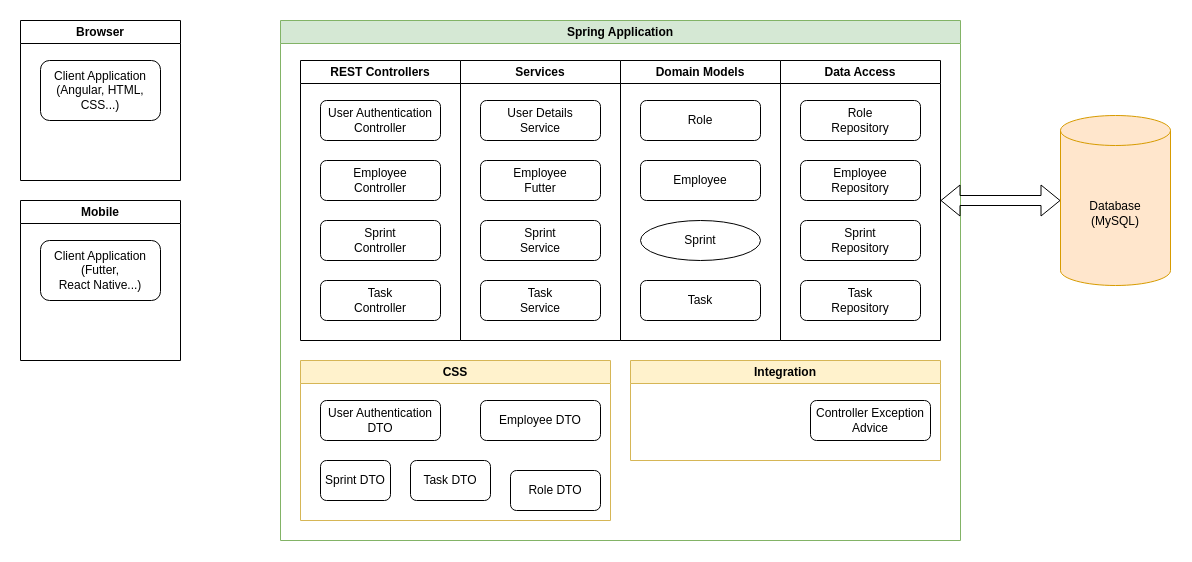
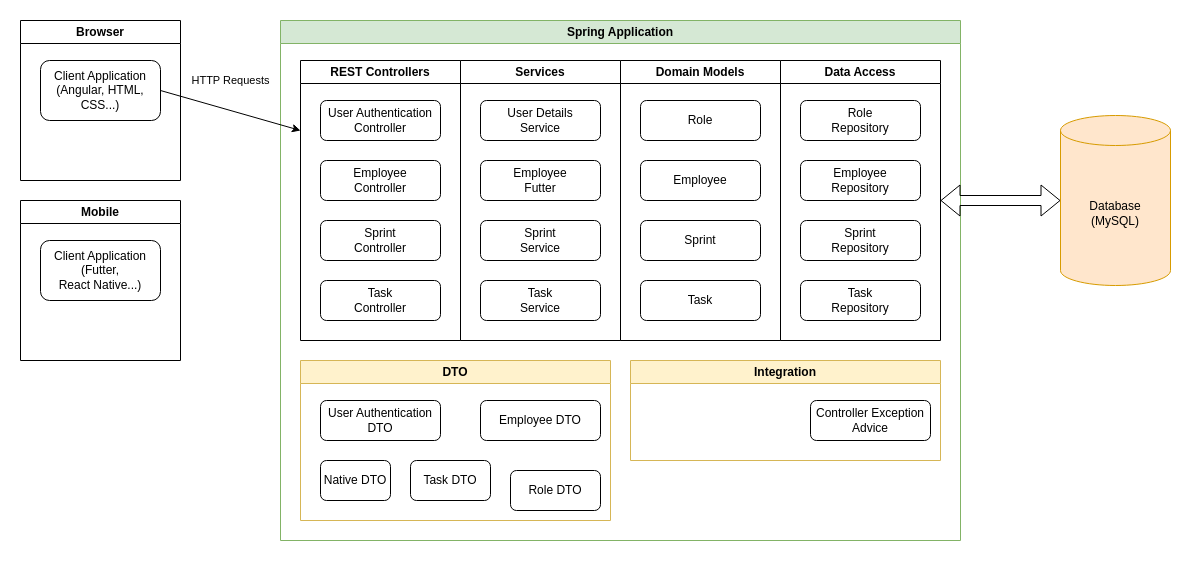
edge "Client Application (Angular, HTML, CSS...)" -> "REST Controllers": added, label "HTTP Requests"
node "Sprint": shape ellipse -> rounded rectangle
node "CSS": label "CSS" -> "DTO"
node "Sprint DTO": label "Sprint DTO" -> "Native DTO"
